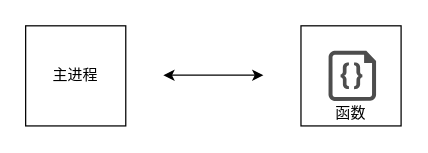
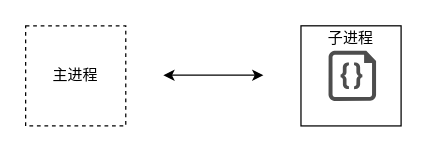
node "子进程": added
node "主进程": style solid -> dashed
node "函数": removed
